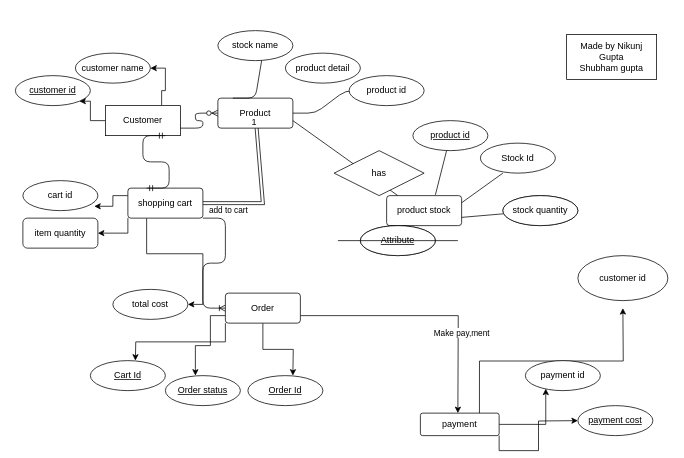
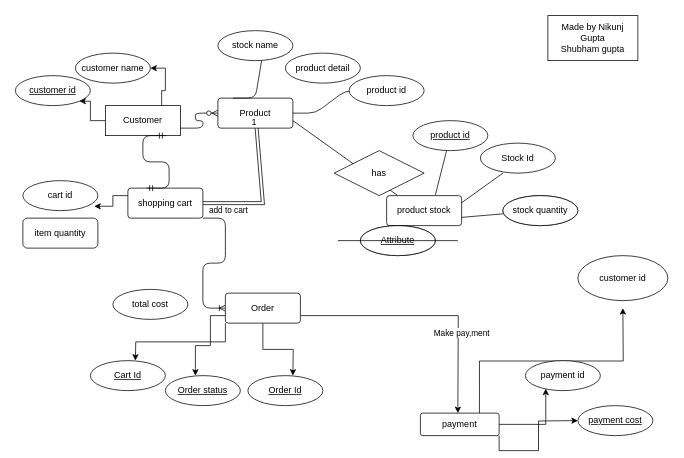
node "Made by Nikunj Gupta Shubham gupta": moved (612, 57) -> (593, 38)
edge "shopping cart" -> "item quantity": removed
edge "shopping cart" -> "total cost": removed
